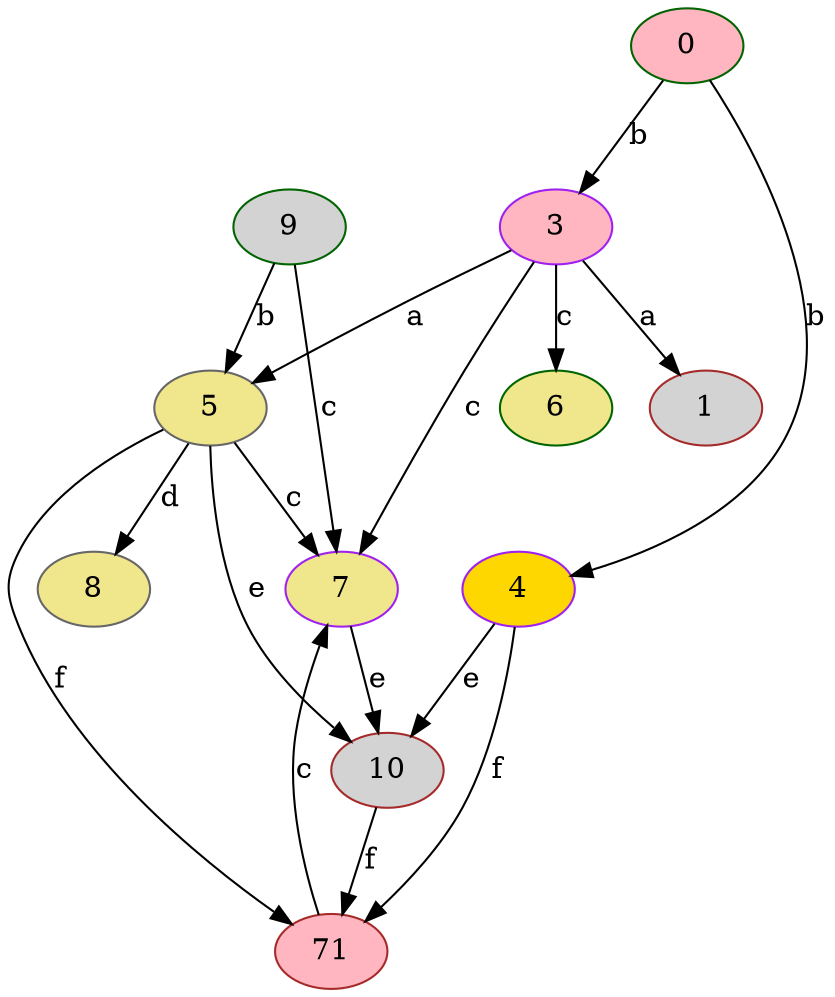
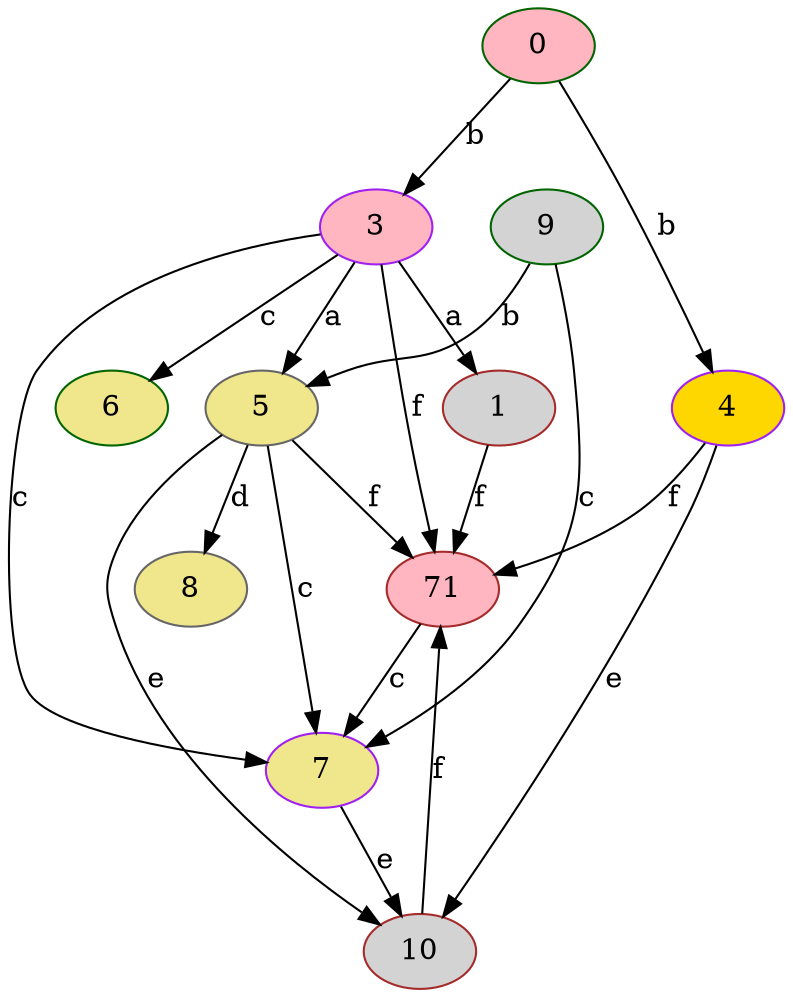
edge "3" -> "71": added, label "f"
edge "1" -> "71": added, label "f"
